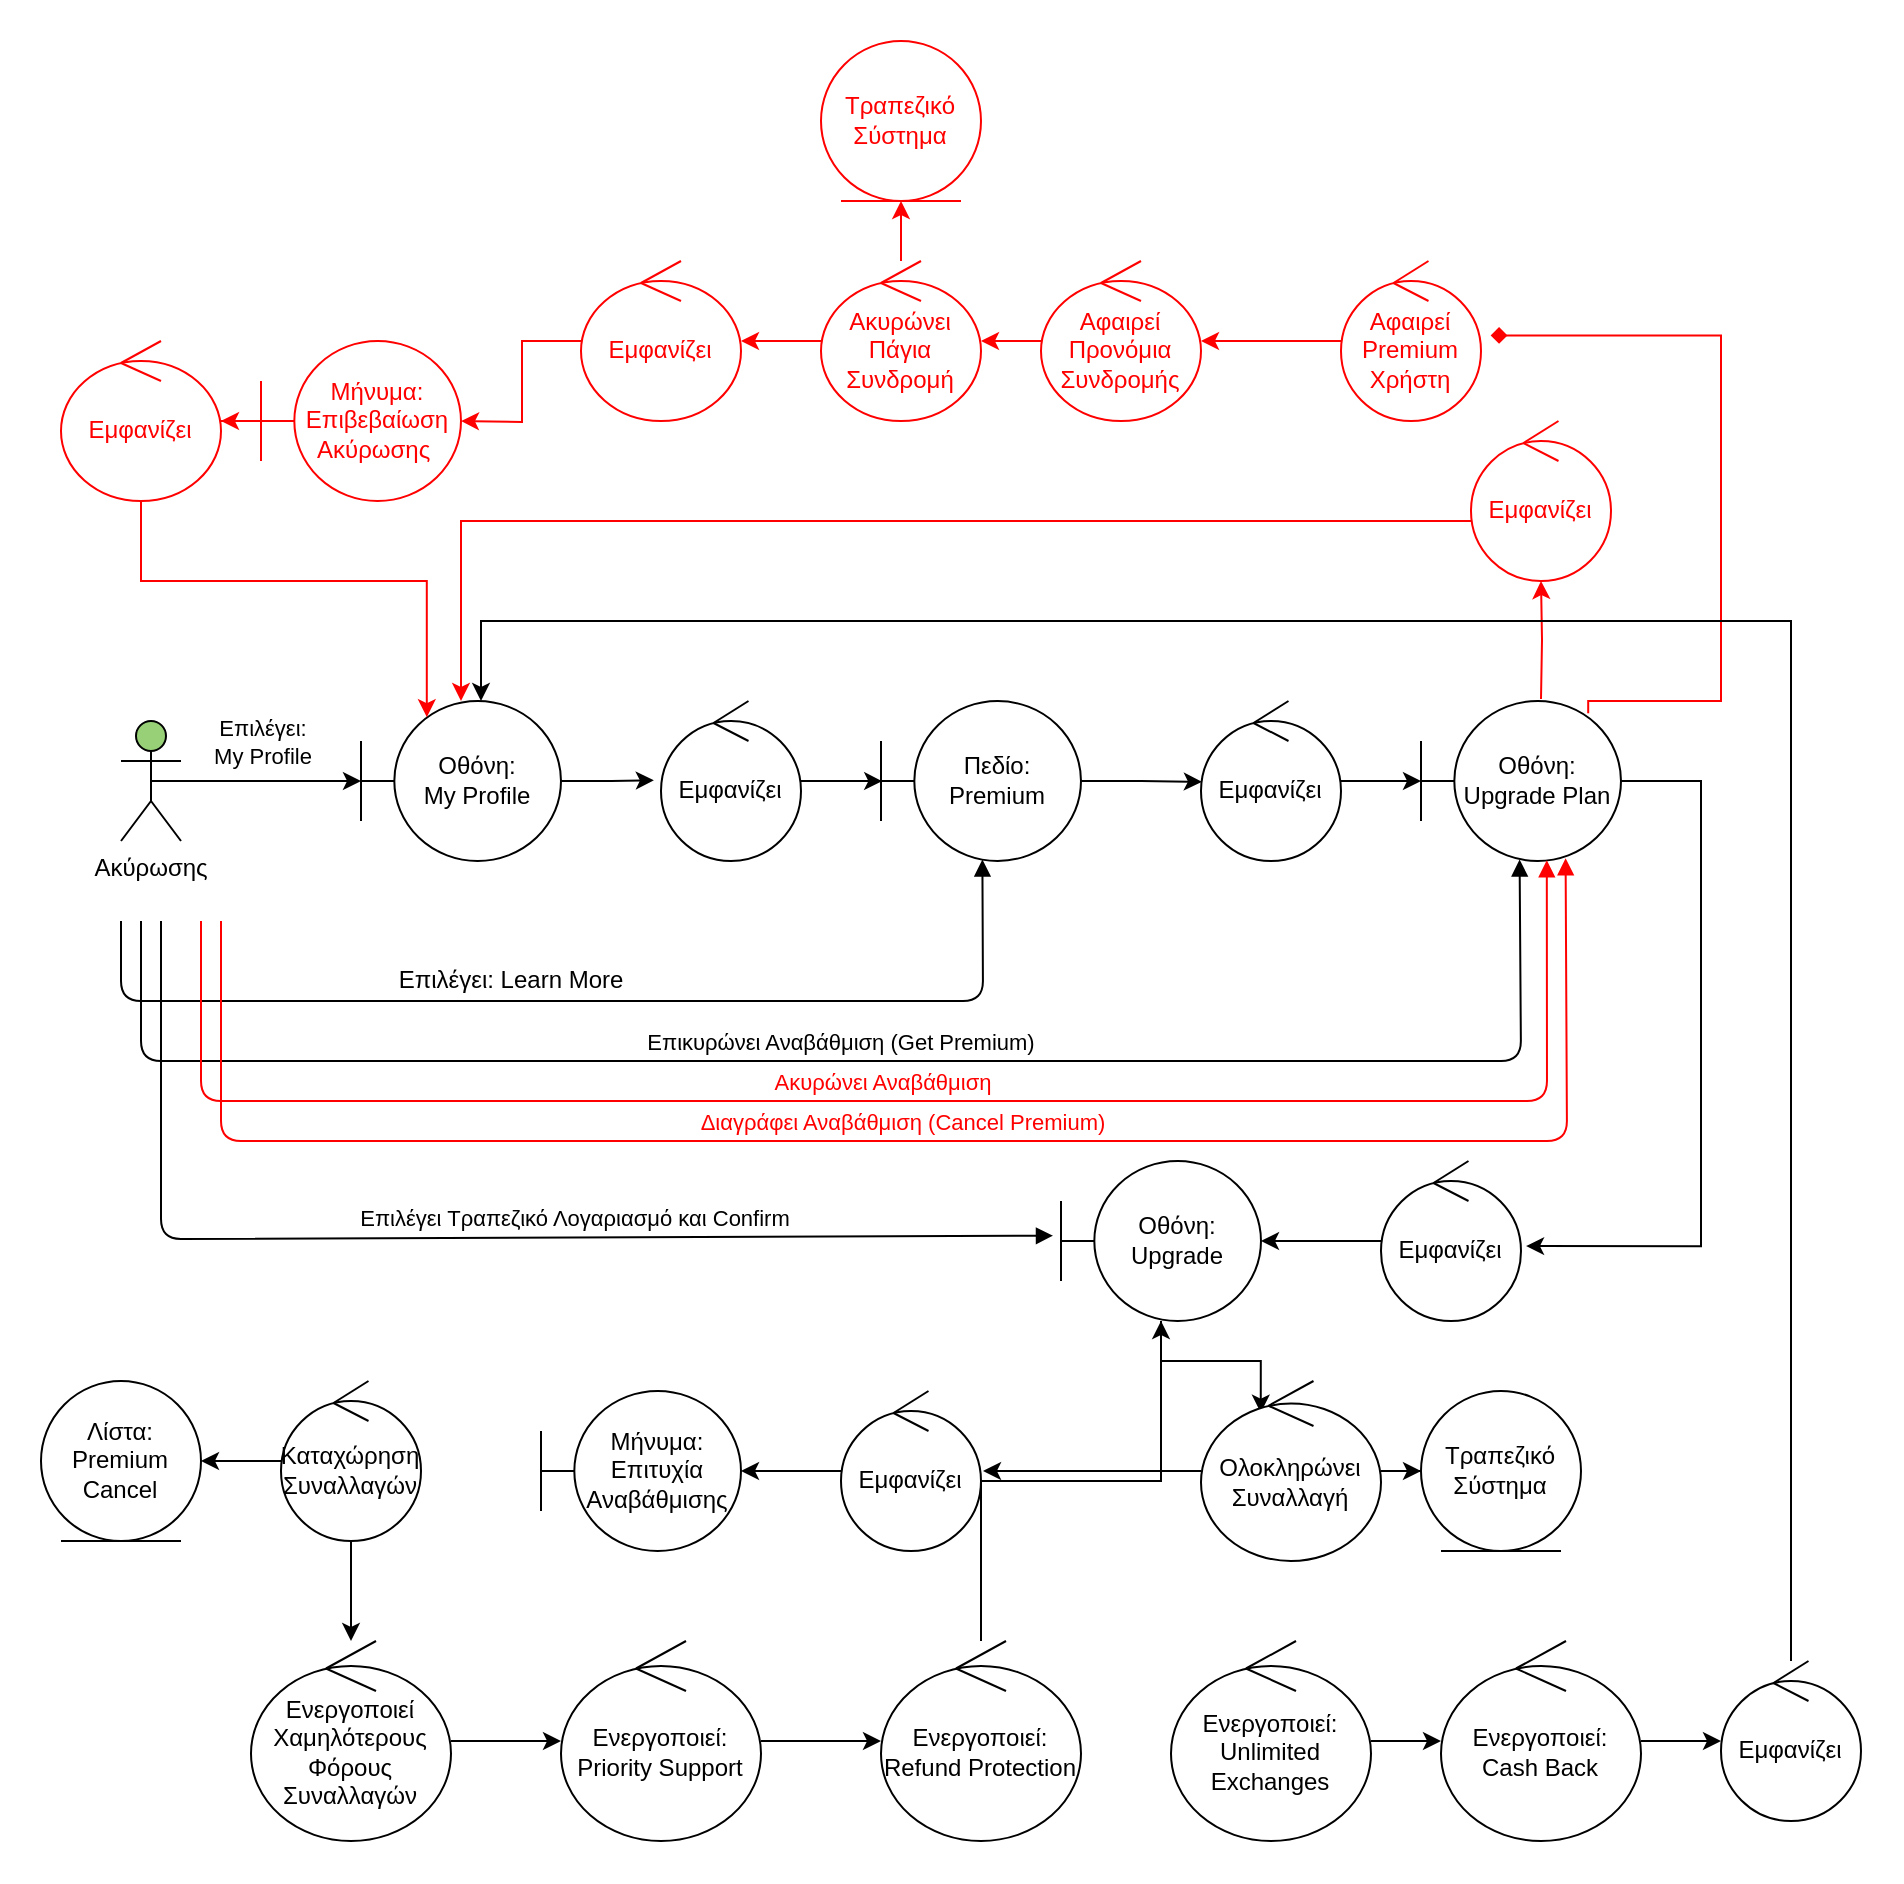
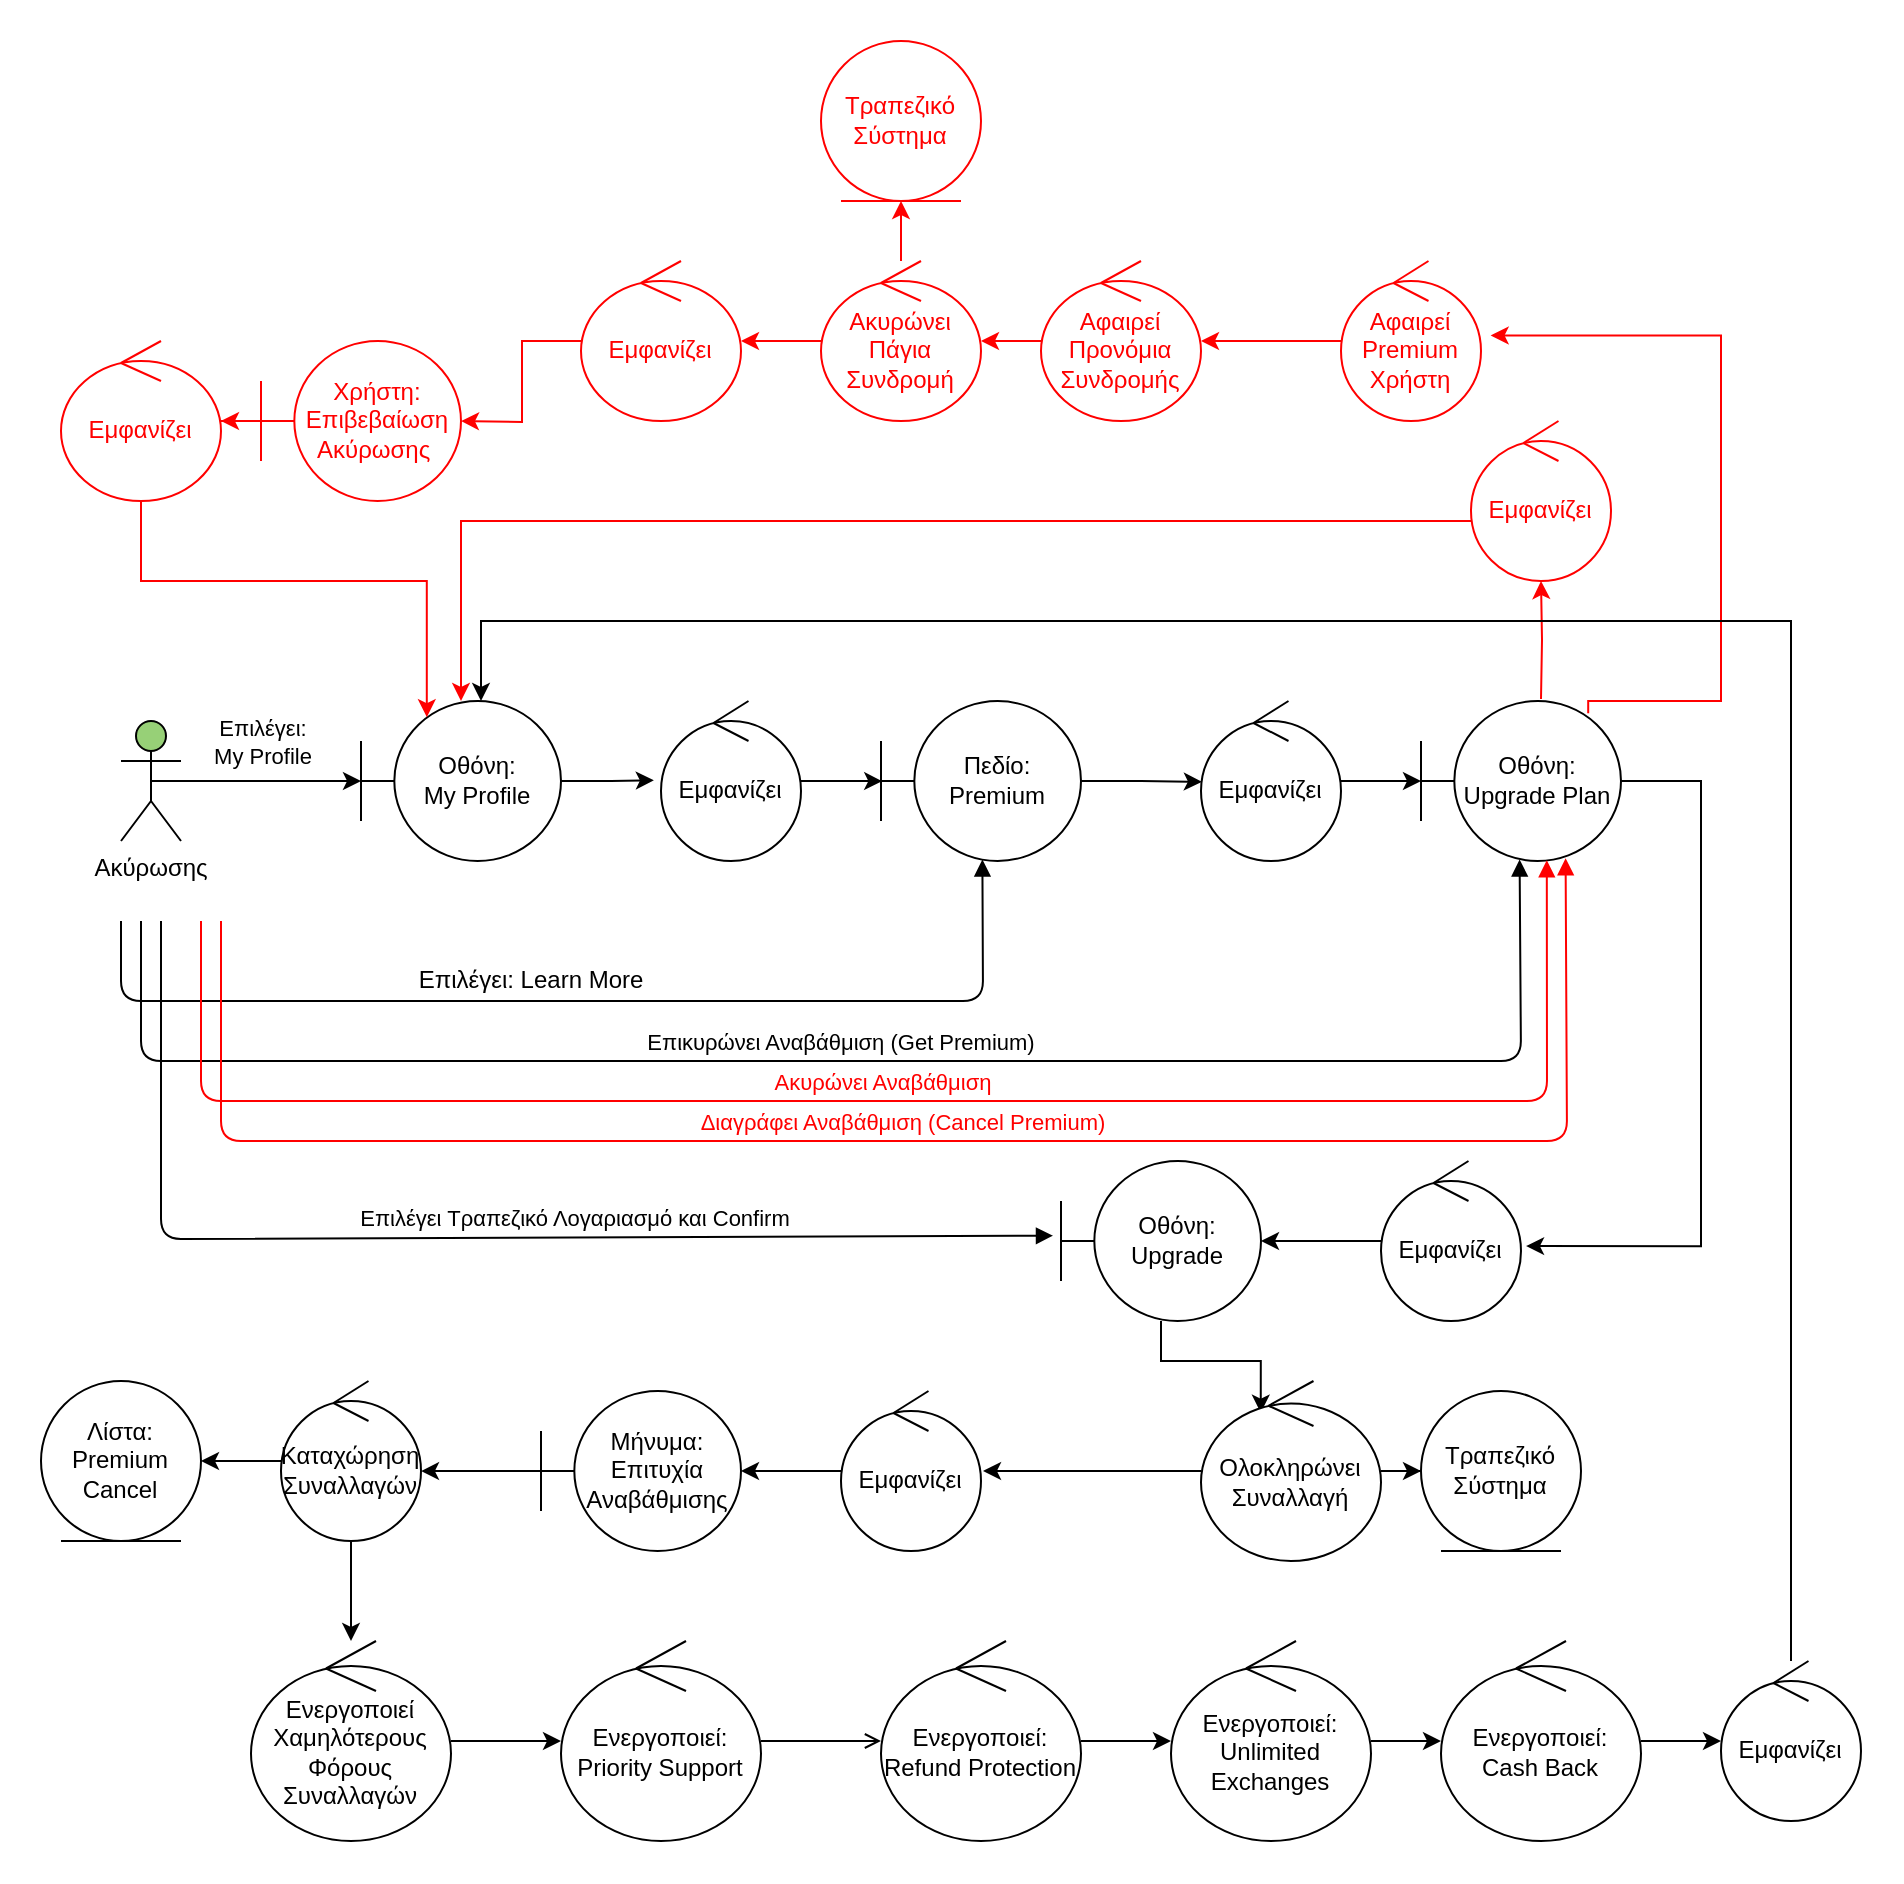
edge "Οθόνη: Upgrade Plan" -> "Αφαιρεί Premium Χρήστη": arrowhead diamond -> classic
node "Μήνυμα: Επιβεβαίωση Ακύρωσης": label "Μήνυμα: Επιβεβαίωση Ακύρωσης" -> "Χρήστη: Επιβεβαίωση Ακύρωσης"
node "Επιλέγει: Learn More": moved (511, 981) -> (531, 981)
edge "Μήνυμα: Επιτυχία Αναβάθμισης" -> "Καταχώρηση Συναλλαγών": added
edge "Ενεργοποιεί: Refund Protection" -> "Οθόνη: Upgrade": now "Ενεργοποιεί: Refund Protection" -> "Ενεργοποιεί: Unlimited Exchanges"
edge "Ενεργοποιεί: Priority Support" -> "Ενεργοποιεί: Refund Protection": arrowhead classic -> open
